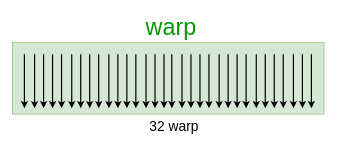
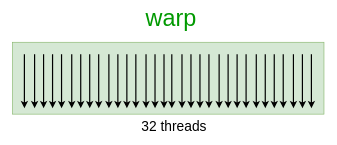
node "warp": moved (171, 27) -> (171, 18)
node "32 warp": label "32 warp" -> "32 threads"
